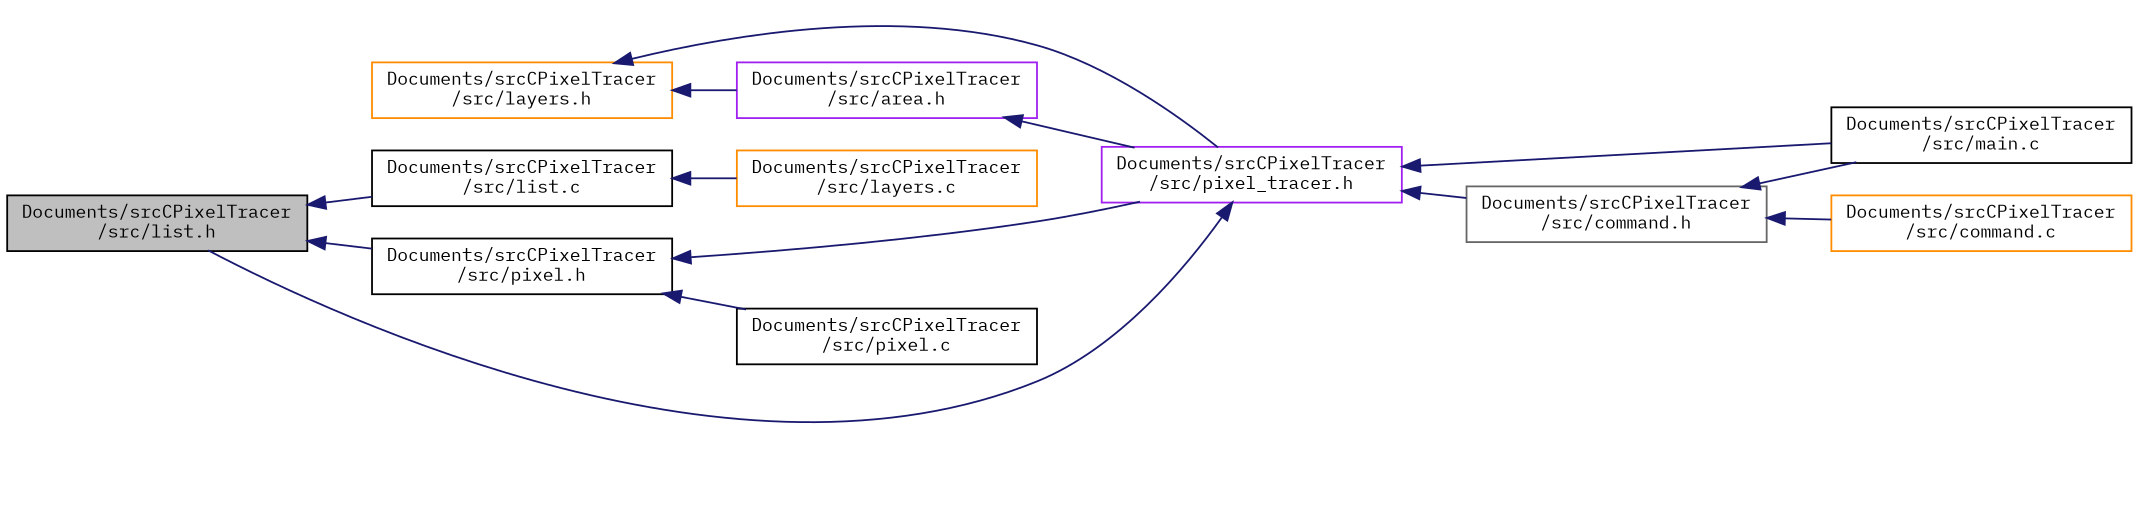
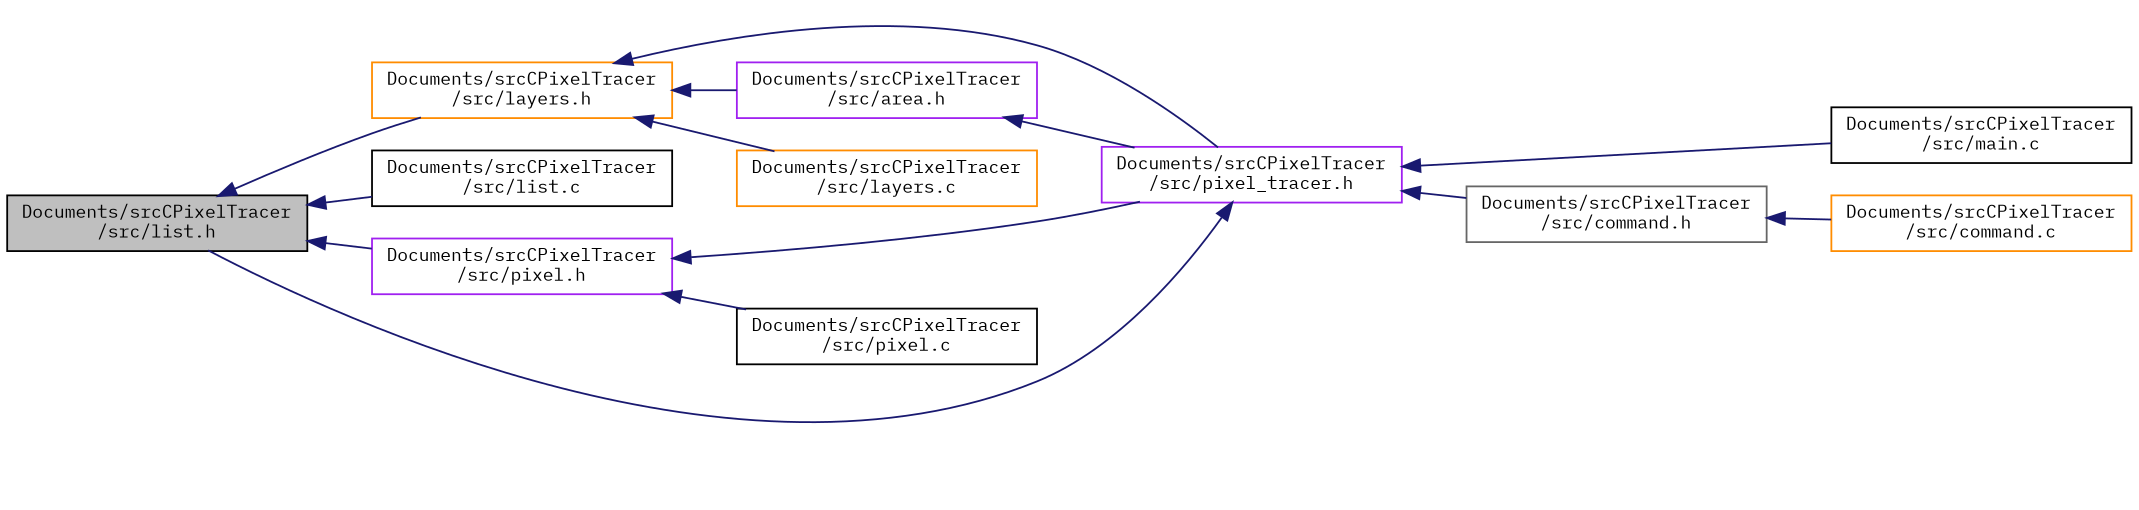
edge "Documents/srcCPixelTracer /src/layers.h" -> "Documents/srcCPixelTracer /src/list.h": added
edge "Documents/srcCPixelTracer /src/main.c" -> "Documents/srcCPixelTracer /src/command.h": removed
edge "Documents/srcCPixelTracer /src/layers.c" -> "Documents/srcCPixelTracer /src/list.c": now "Documents/srcCPixelTracer /src/layers.c" -> "Documents/srcCPixelTracer /src/layers.h"
node "Documents/srcCPixelTracer /src/pixel.h": color black -> purple
